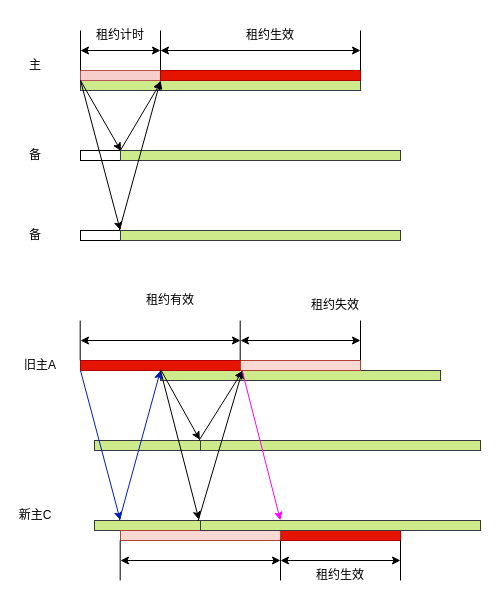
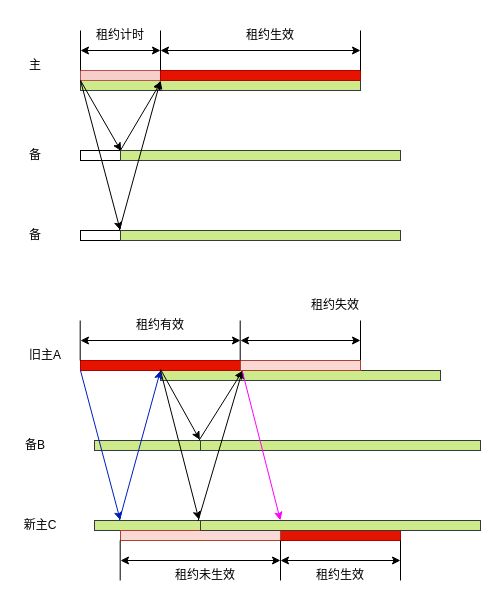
node "租约有效": moved (171, 301) -> (161, 326)
node "旧主A": moved (41, 366) -> (46, 356)
node "备B": added
node "新主C": moved (36, 516) -> (41, 526)
node "租约未生效": added
